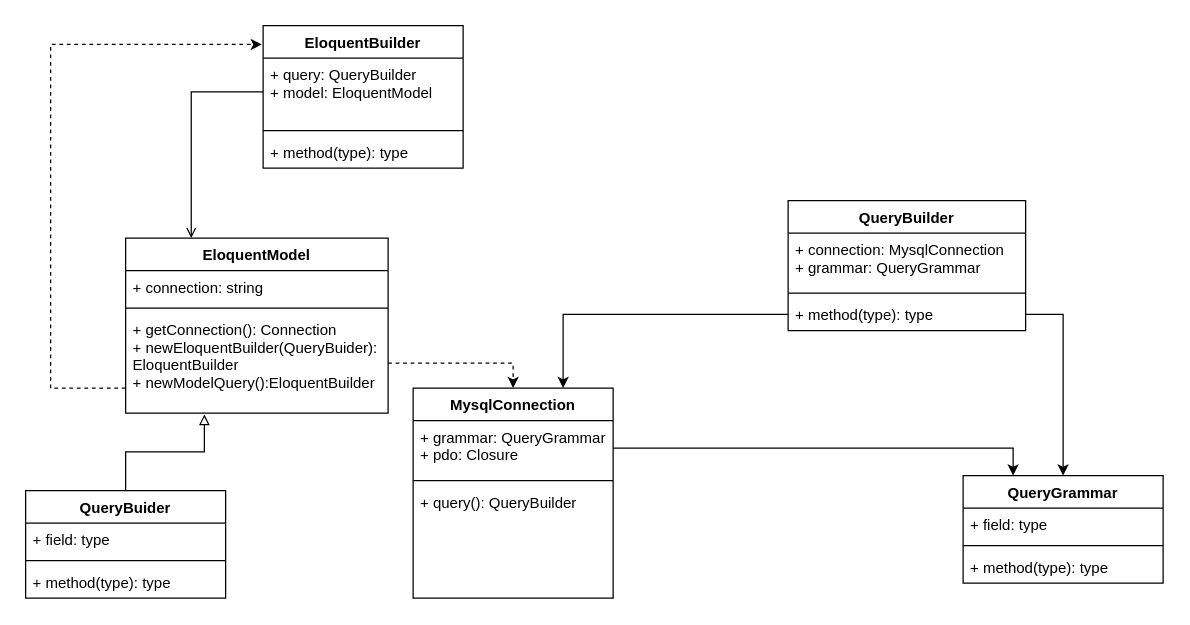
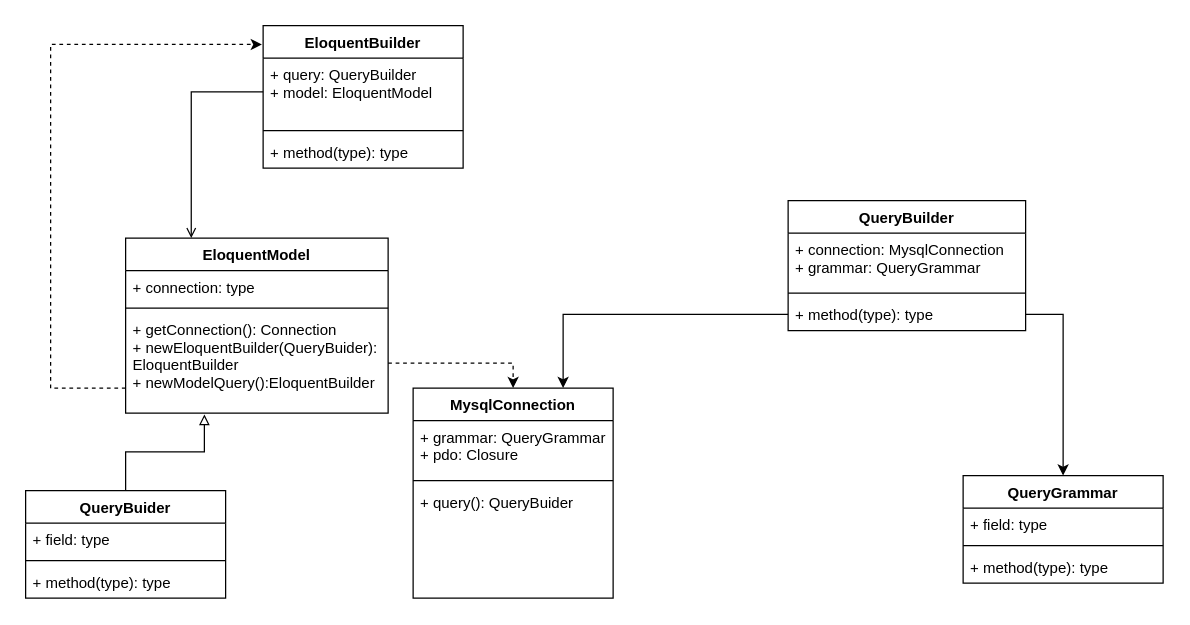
node "+ connection: string": label "+ connection: string" -> "+ connection: type"
edge "+ grammar: QueryGrammar + pdo: Closure" -> "QueryGrammar": removed
node "+ query(): QueryBuilder": label "+ query(): QueryBuilder" -> "+ query(): QueryBuider"
